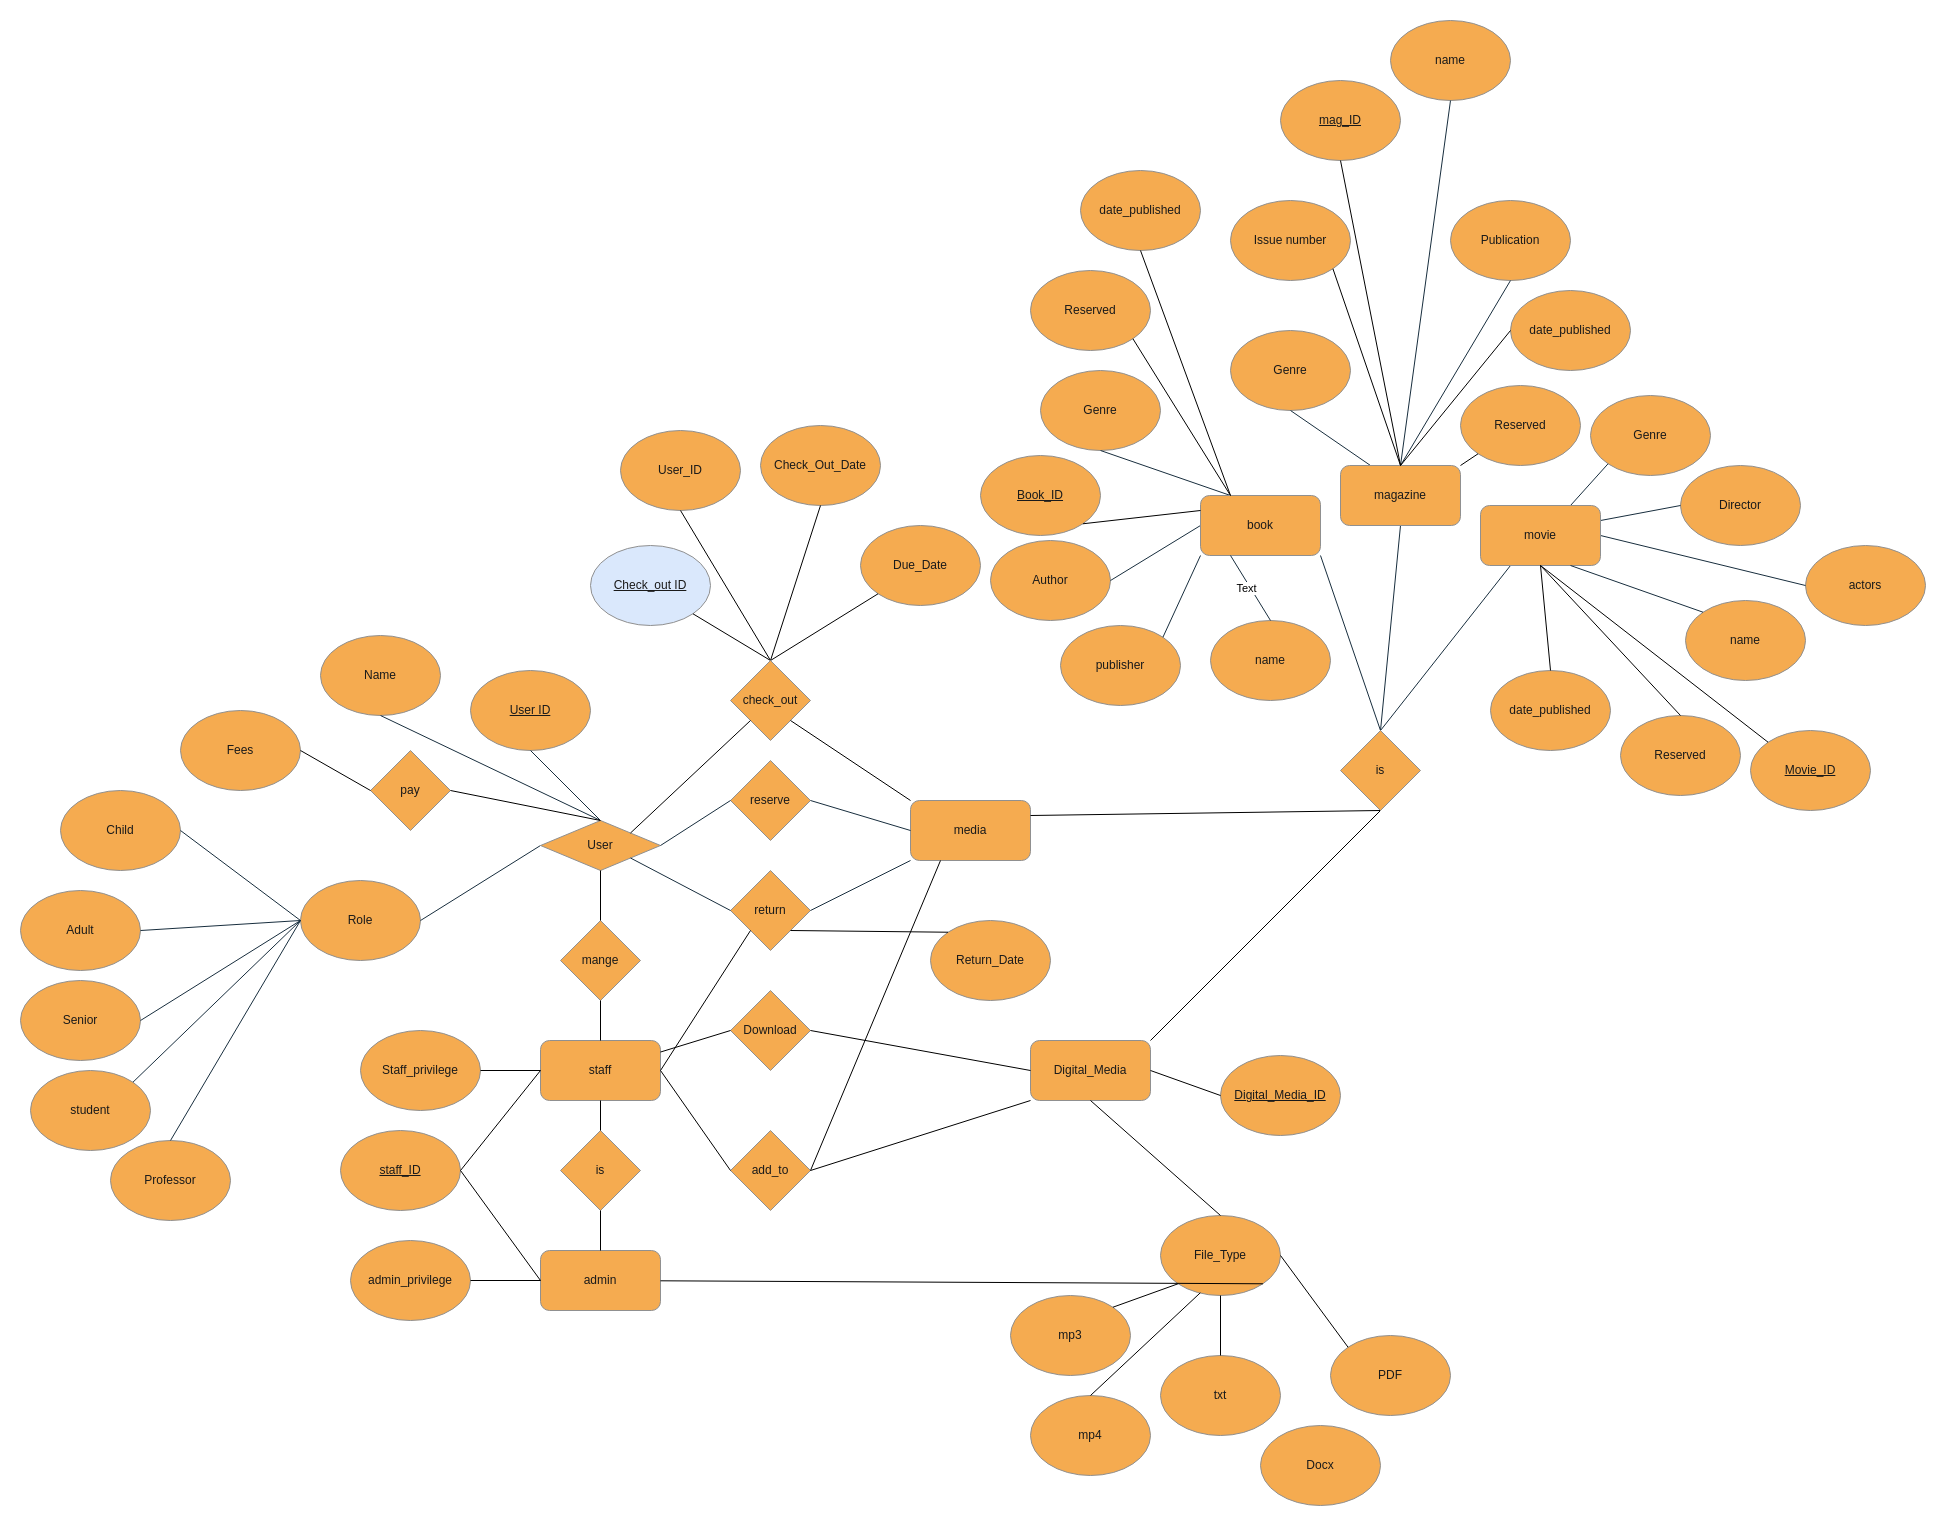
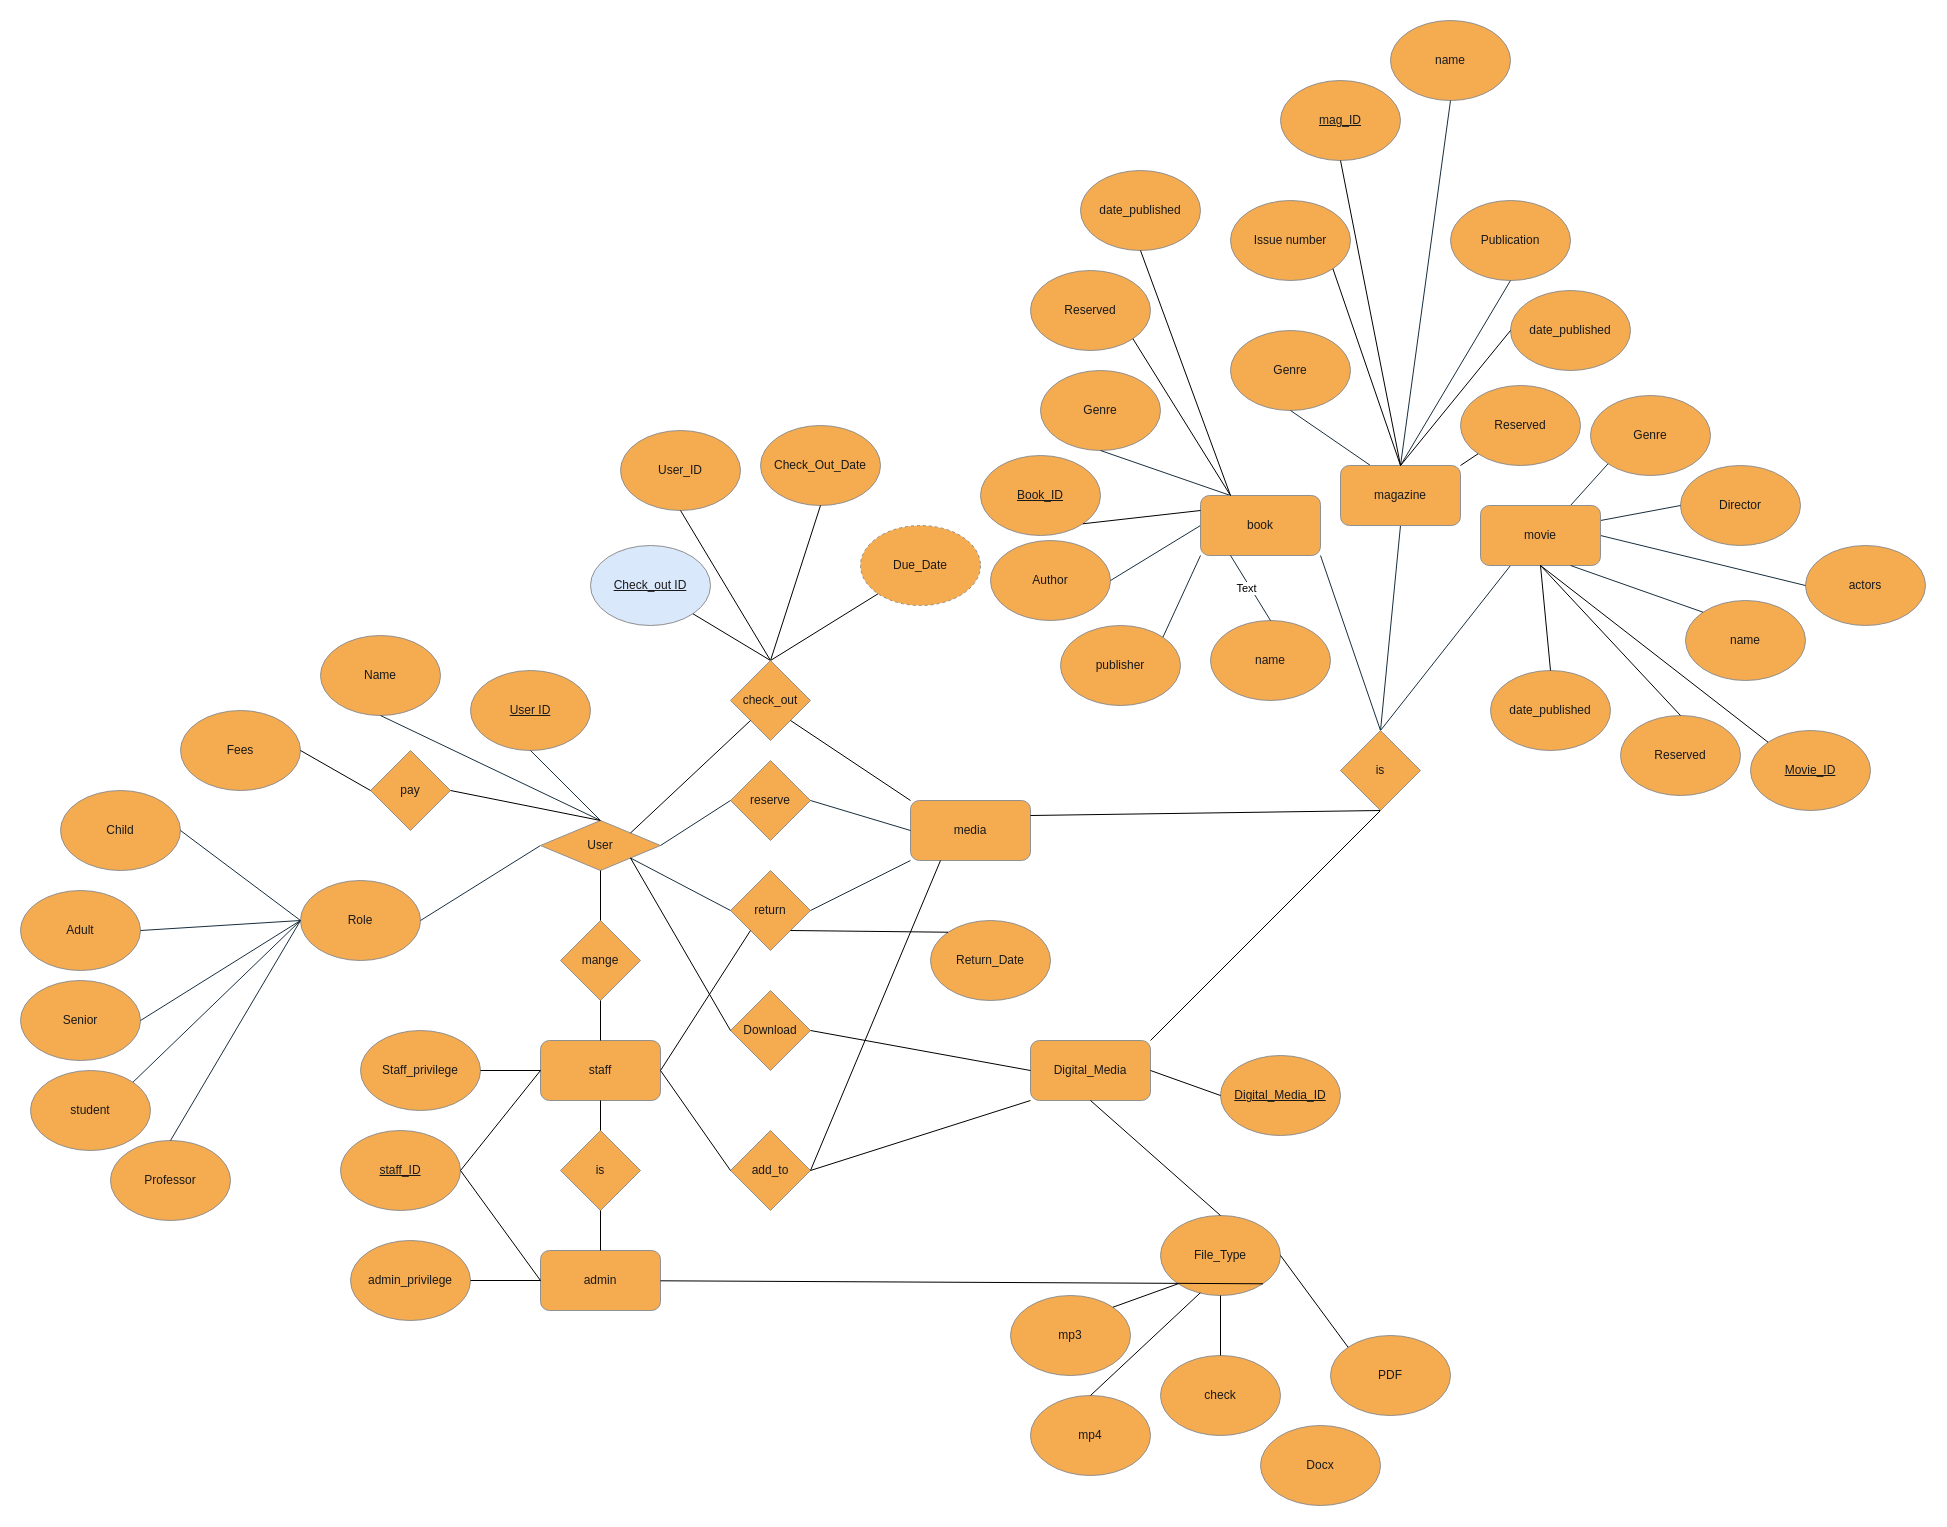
node "Due_Date": style solid -> dashed
edge "Download" -- "staff": now "Download" -- "User"
node "txt": label "txt" -> "check"
